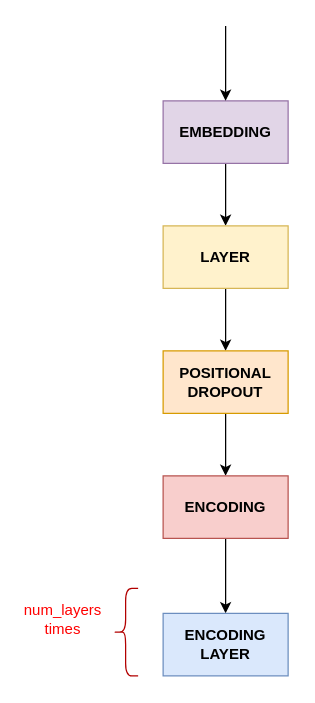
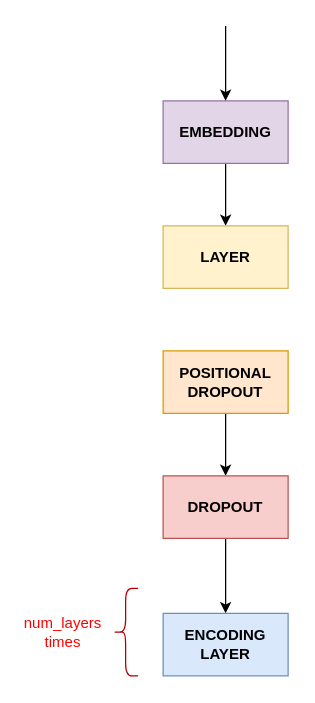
edge "LAYER" -> "POSITIONAL DROPOUT": removed
node "ENCODING": label "ENCODING" -> "DROPOUT"
node "num_layers times": moved (63, 619) -> (63, 632)
